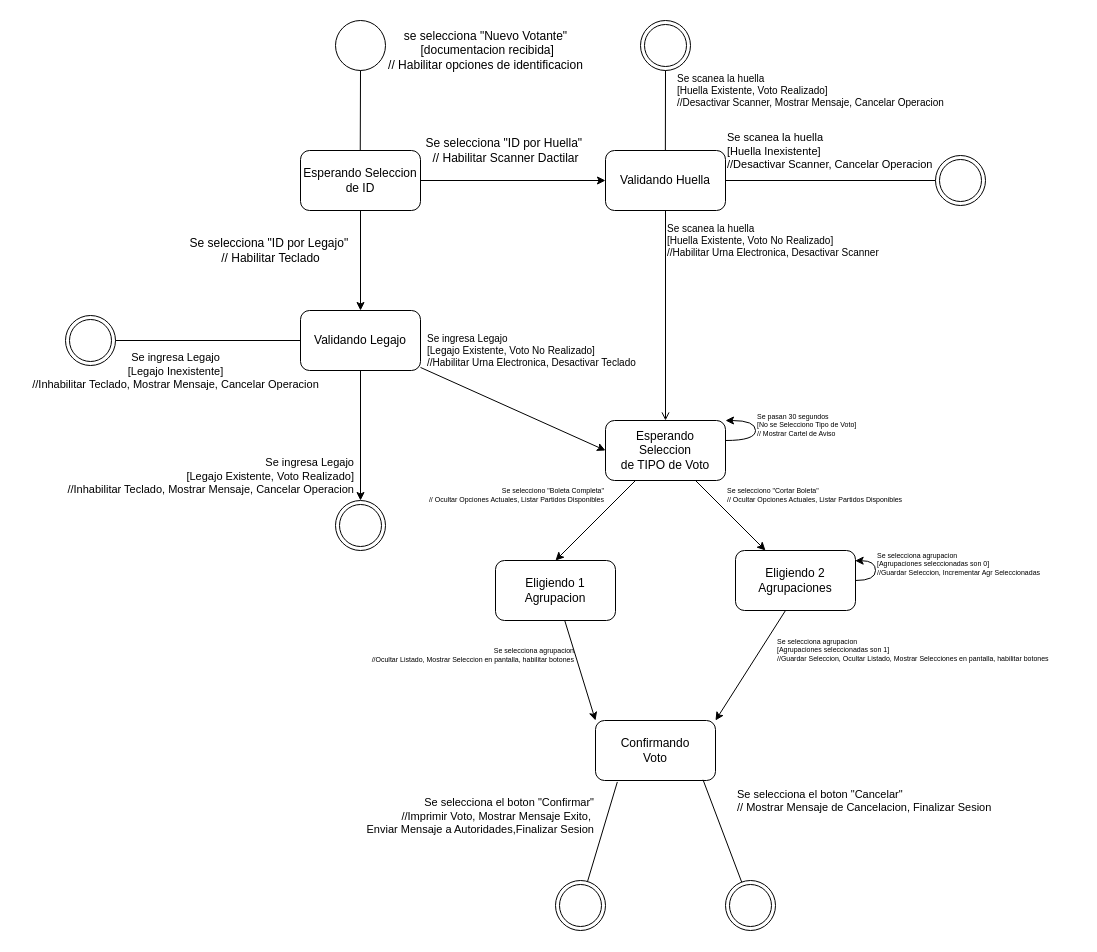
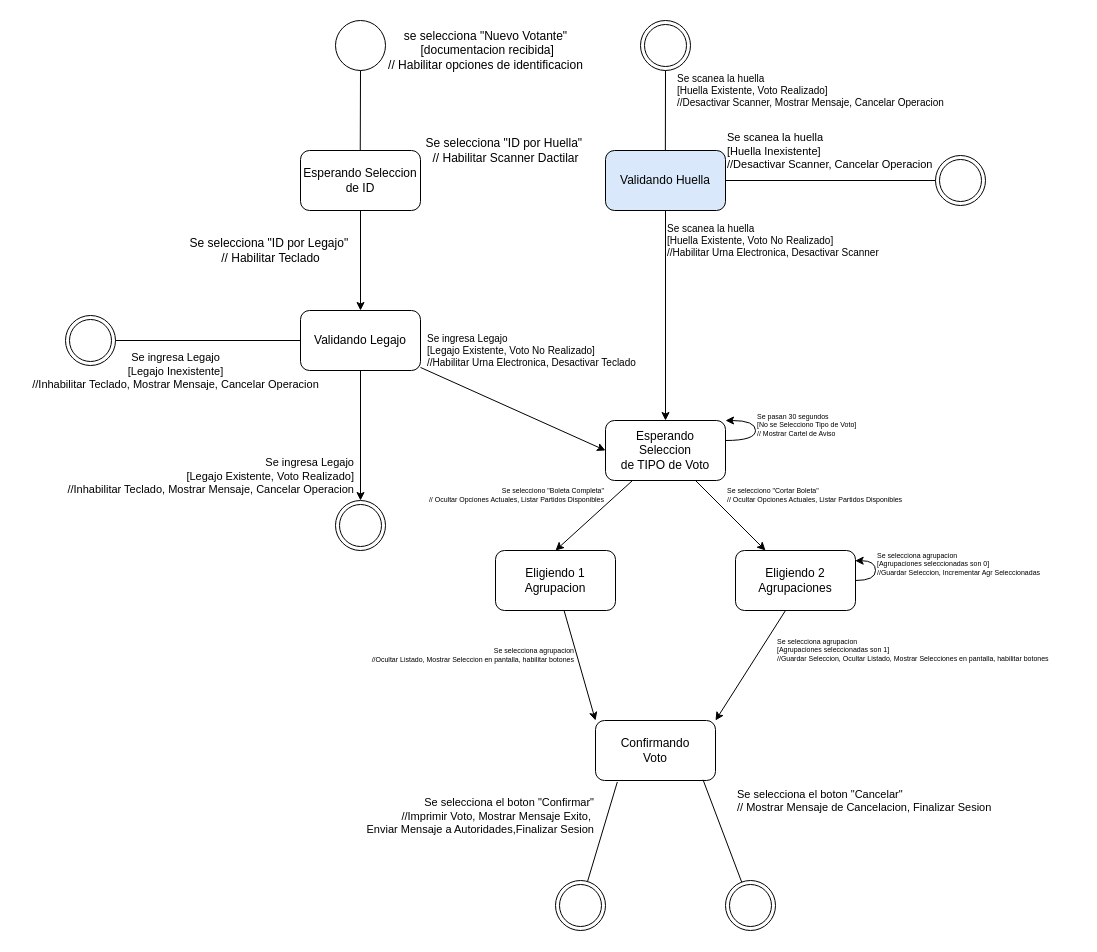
edge "Esperando Seleccion de ID" -> "Validando Huella": removed
node "Validando Huella": fillcolor #ffffff -> #dae8fc
edge "Validando Huella" -> "Esperando Seleccion de TIPO de Voto": arrowhead open -> classic
node "Eligiendo 1 Agrupacion": moved (556, 591) -> (556, 581)
